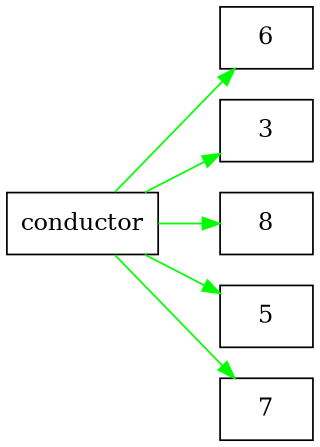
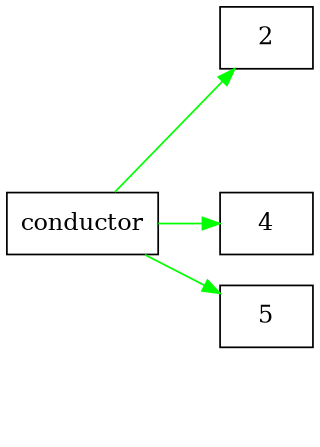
node "6": label "6" -> "2"
node "3": removed
node "8": label "8" -> "4"
node "7": removed
